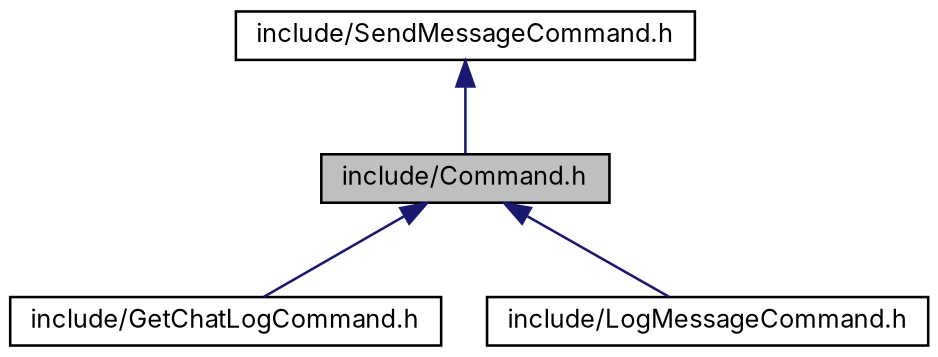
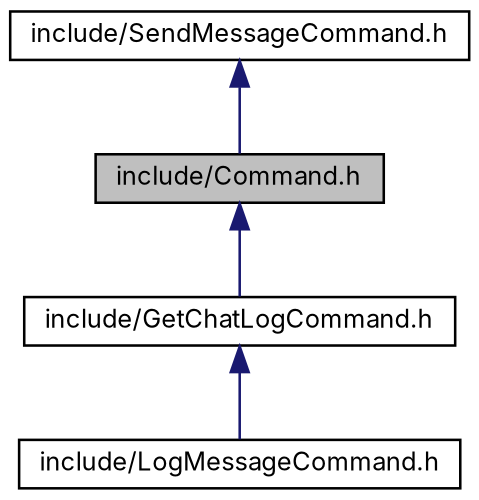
edge "include/LogMessageCommand.h" -> "include/Command.h": now "include/LogMessageCommand.h" -> "include/GetChatLogCommand.h"
